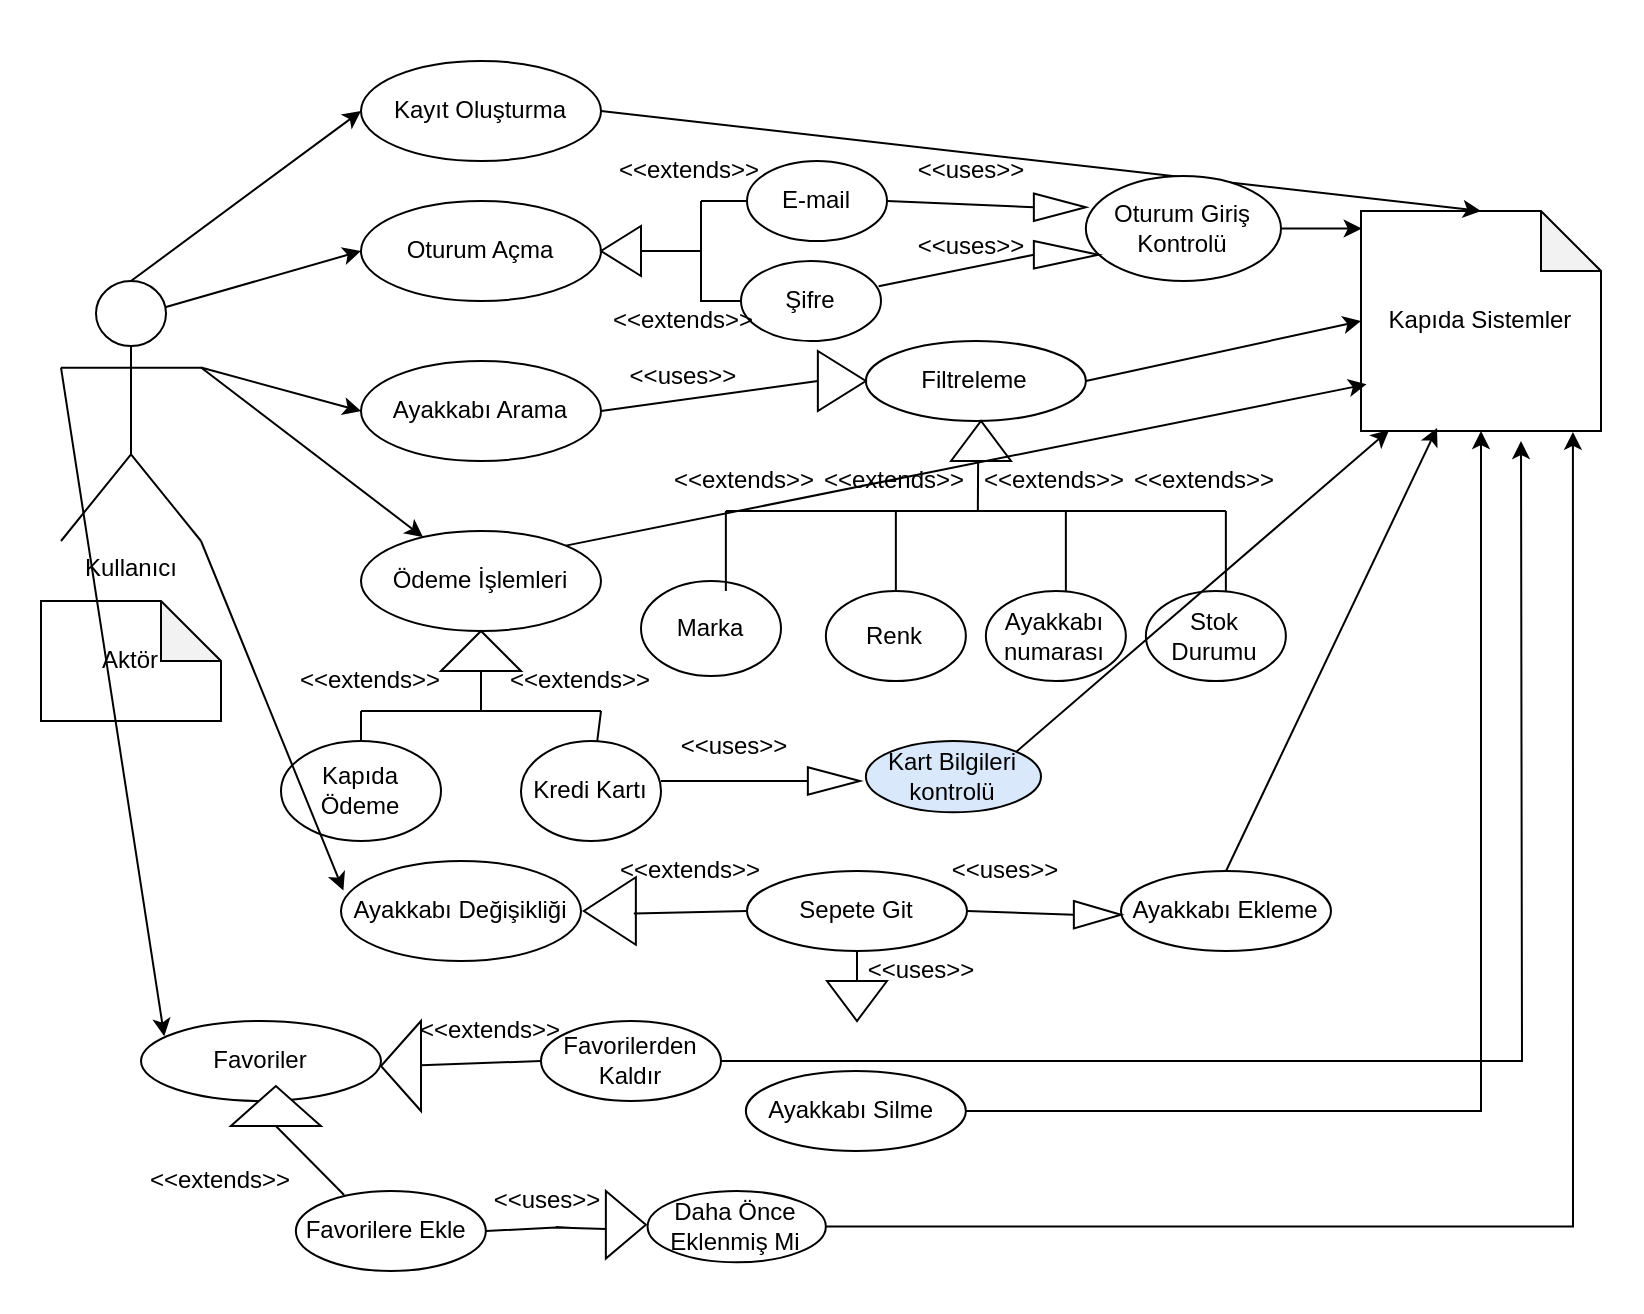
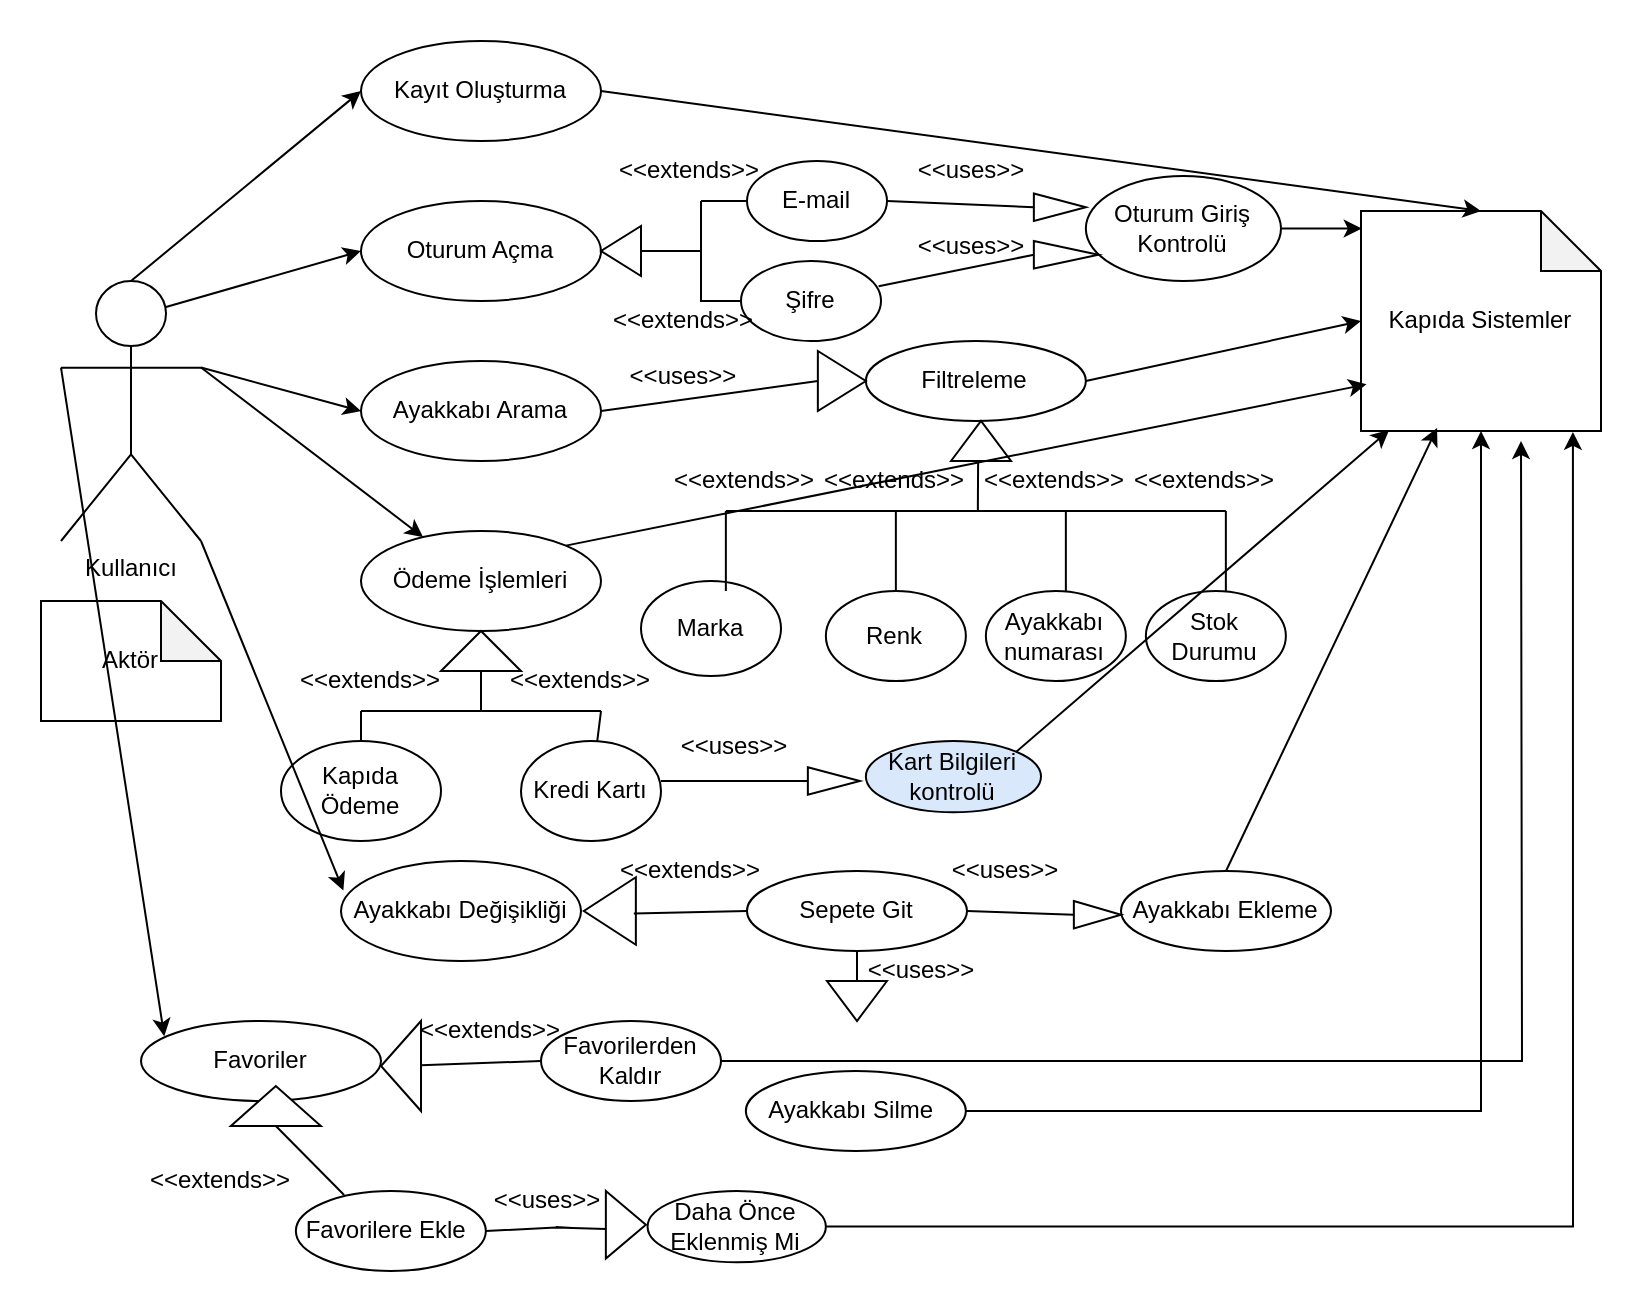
node "Kayıt Oluşturma": moved (481, 111) -> (481, 91)
